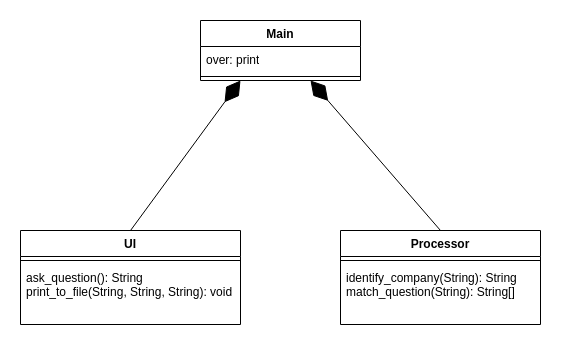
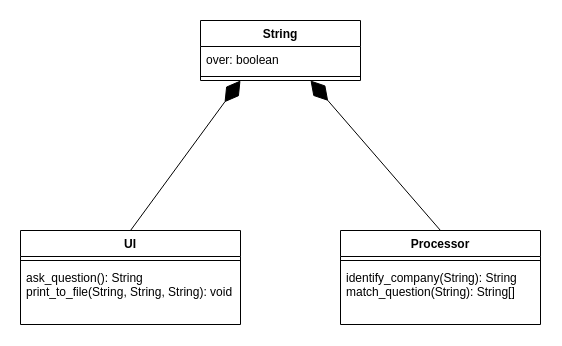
node "Main": label "Main" -> "String"
node "over: print": label "over: print" -> "over: boolean"
